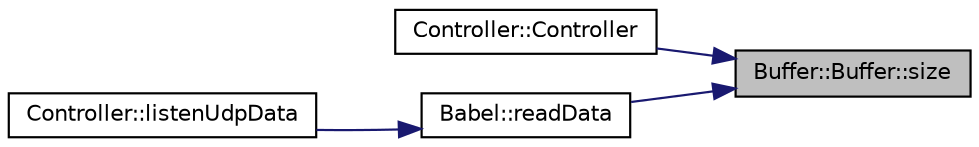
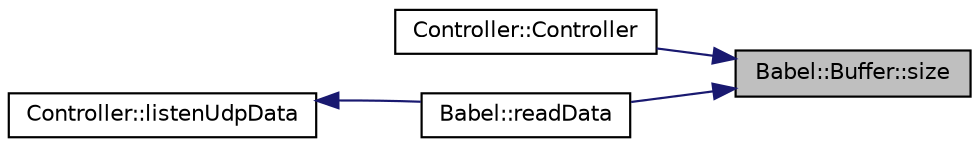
node "Buffer::Buffer::size": label "Buffer::Buffer::size" -> "Babel::Buffer::size"
edge "Controller::listenUdpData" -> "Babel::readData": reversed
